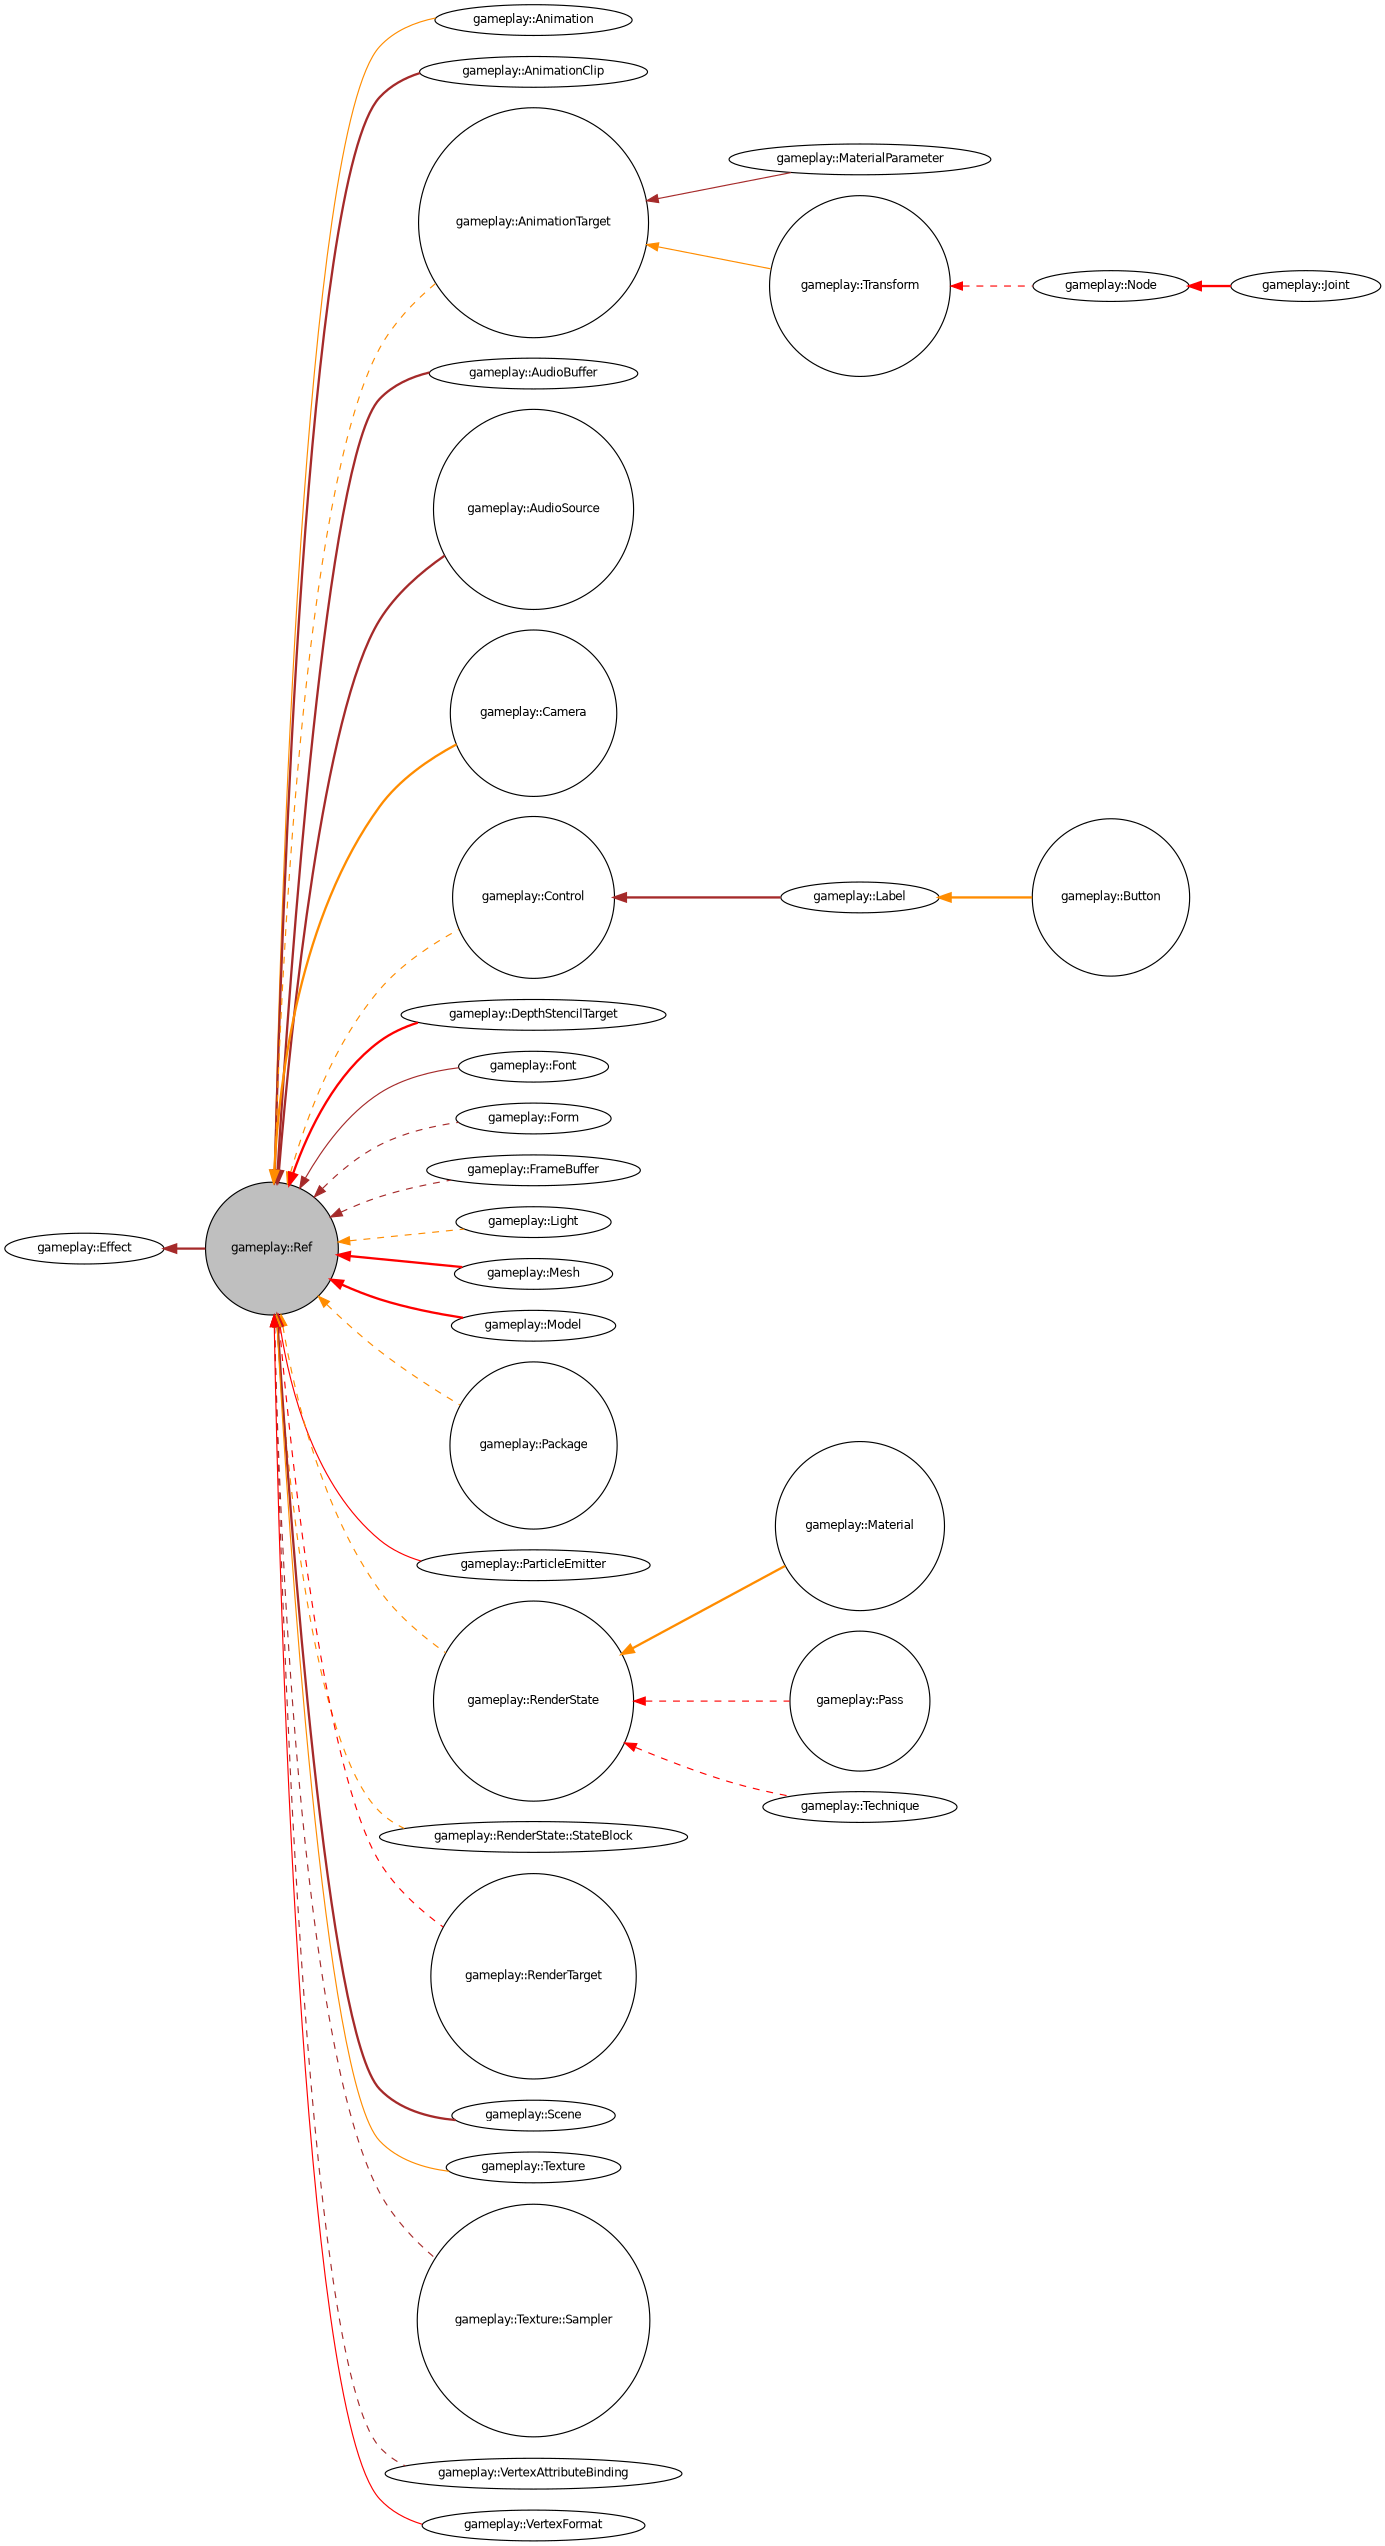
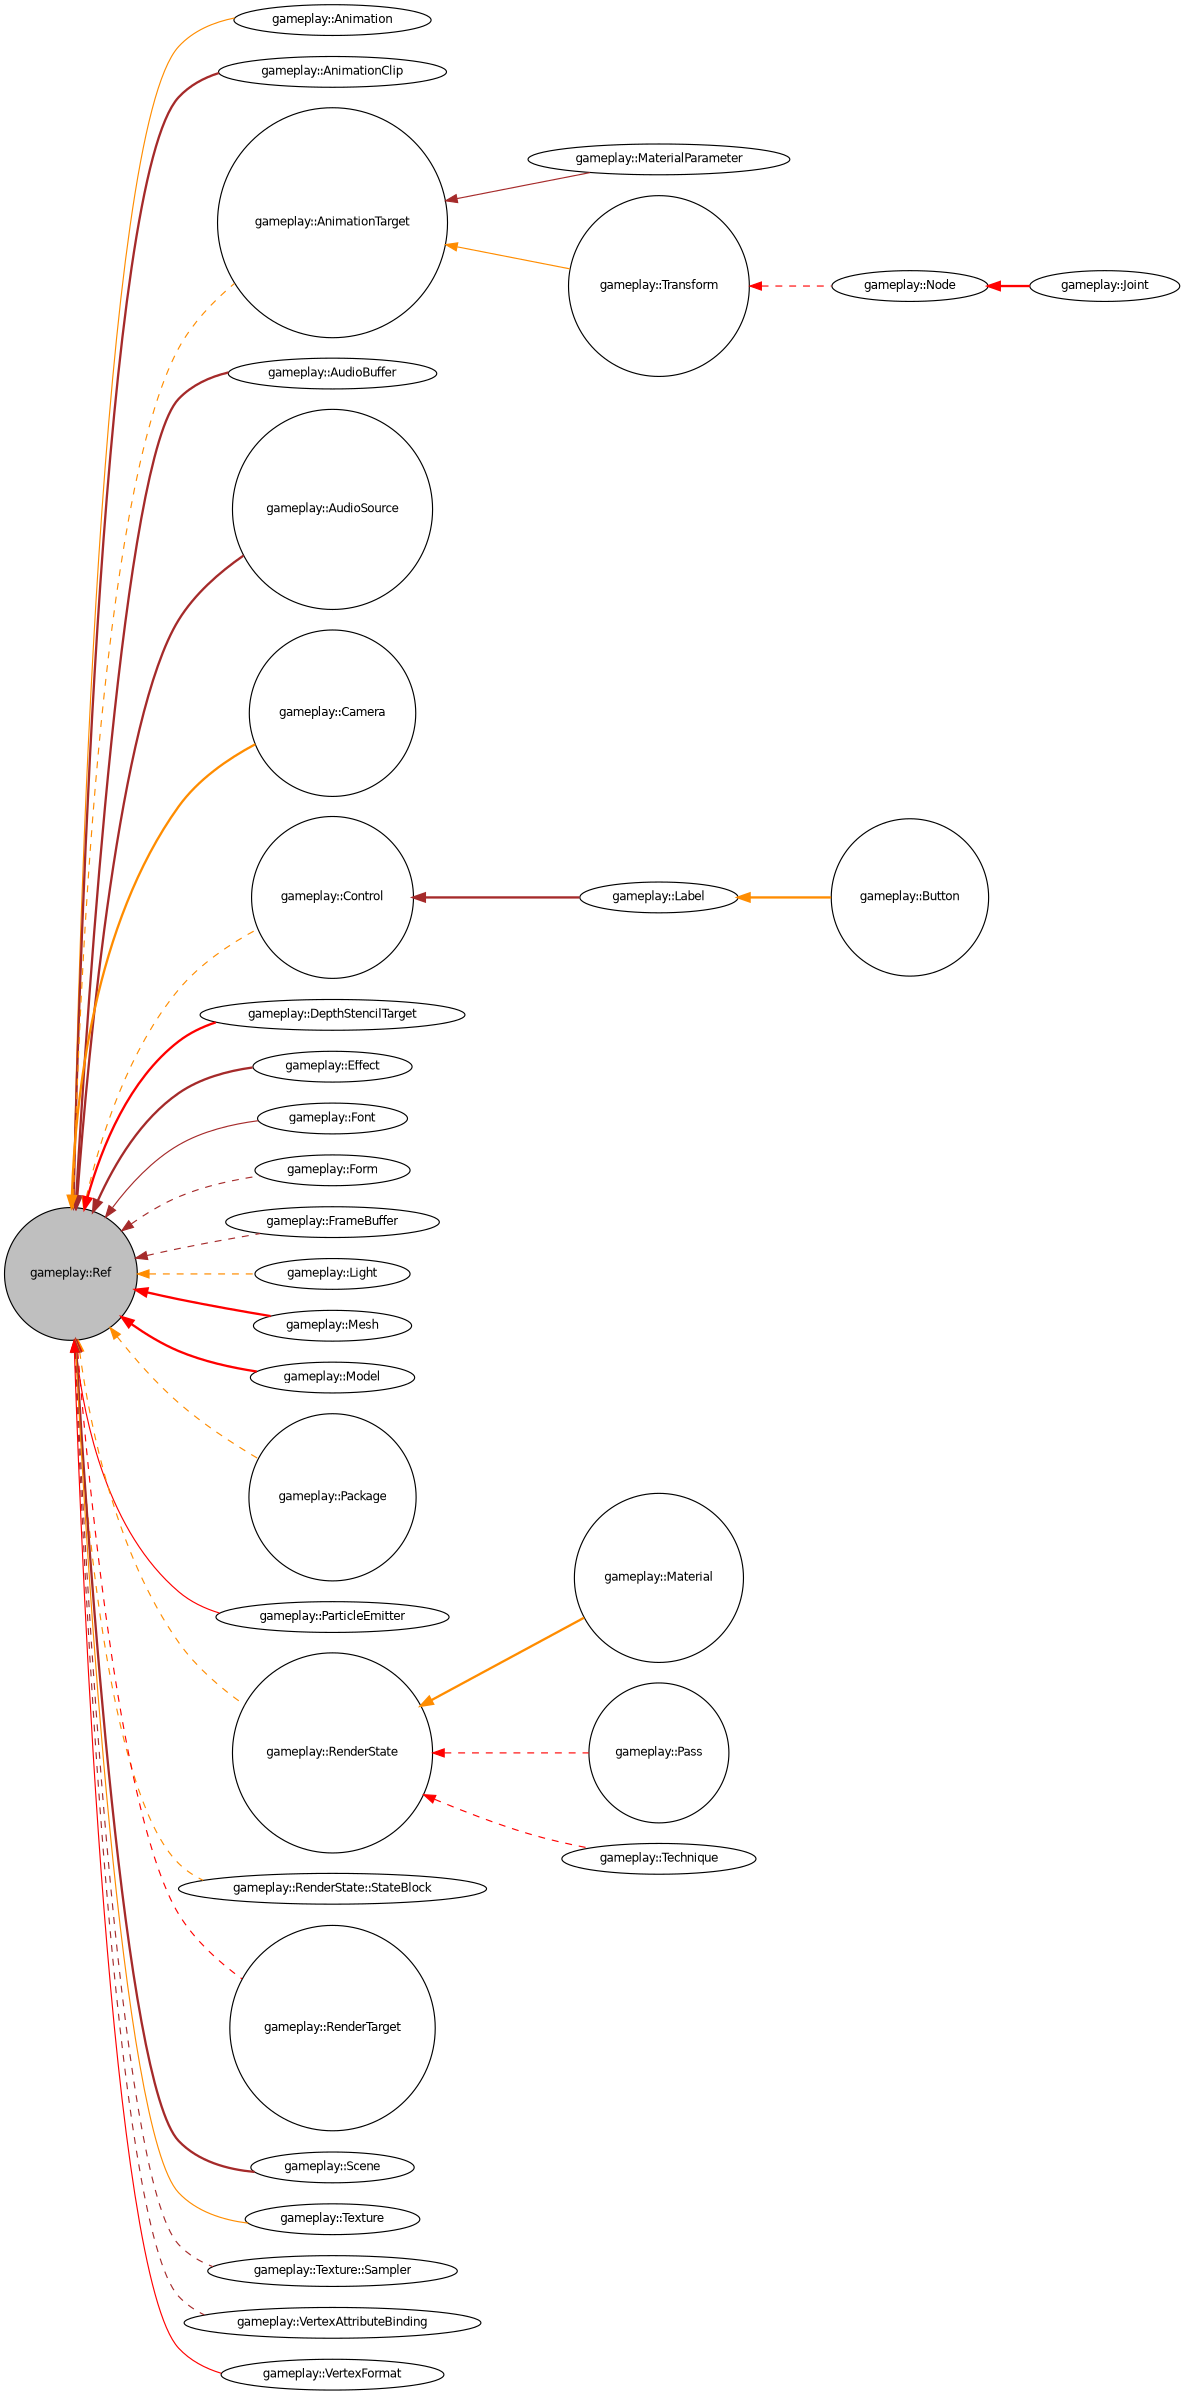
edge "gameplay::Ref" -> "gameplay::Effect": reversed
node "gameplay::Texture::Sampler": shape circle -> ellipse
